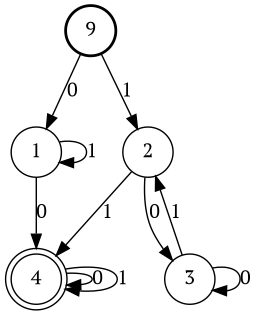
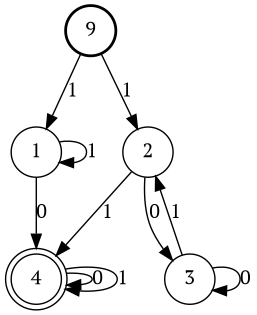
edge "9" -> "1": label "0" -> "1"
